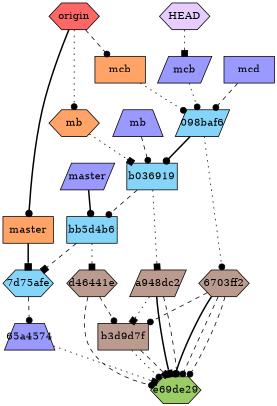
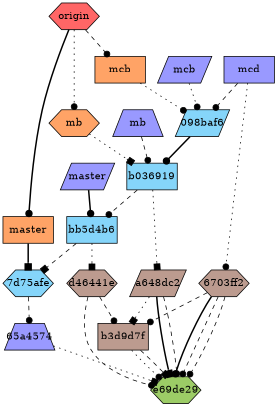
node "HEAD": removed
edge "098baf6" -> "6703ff2": now "mcd" -> "6703ff2"
node "a948dc2": label "a948dc2" -> "a648dc2"
